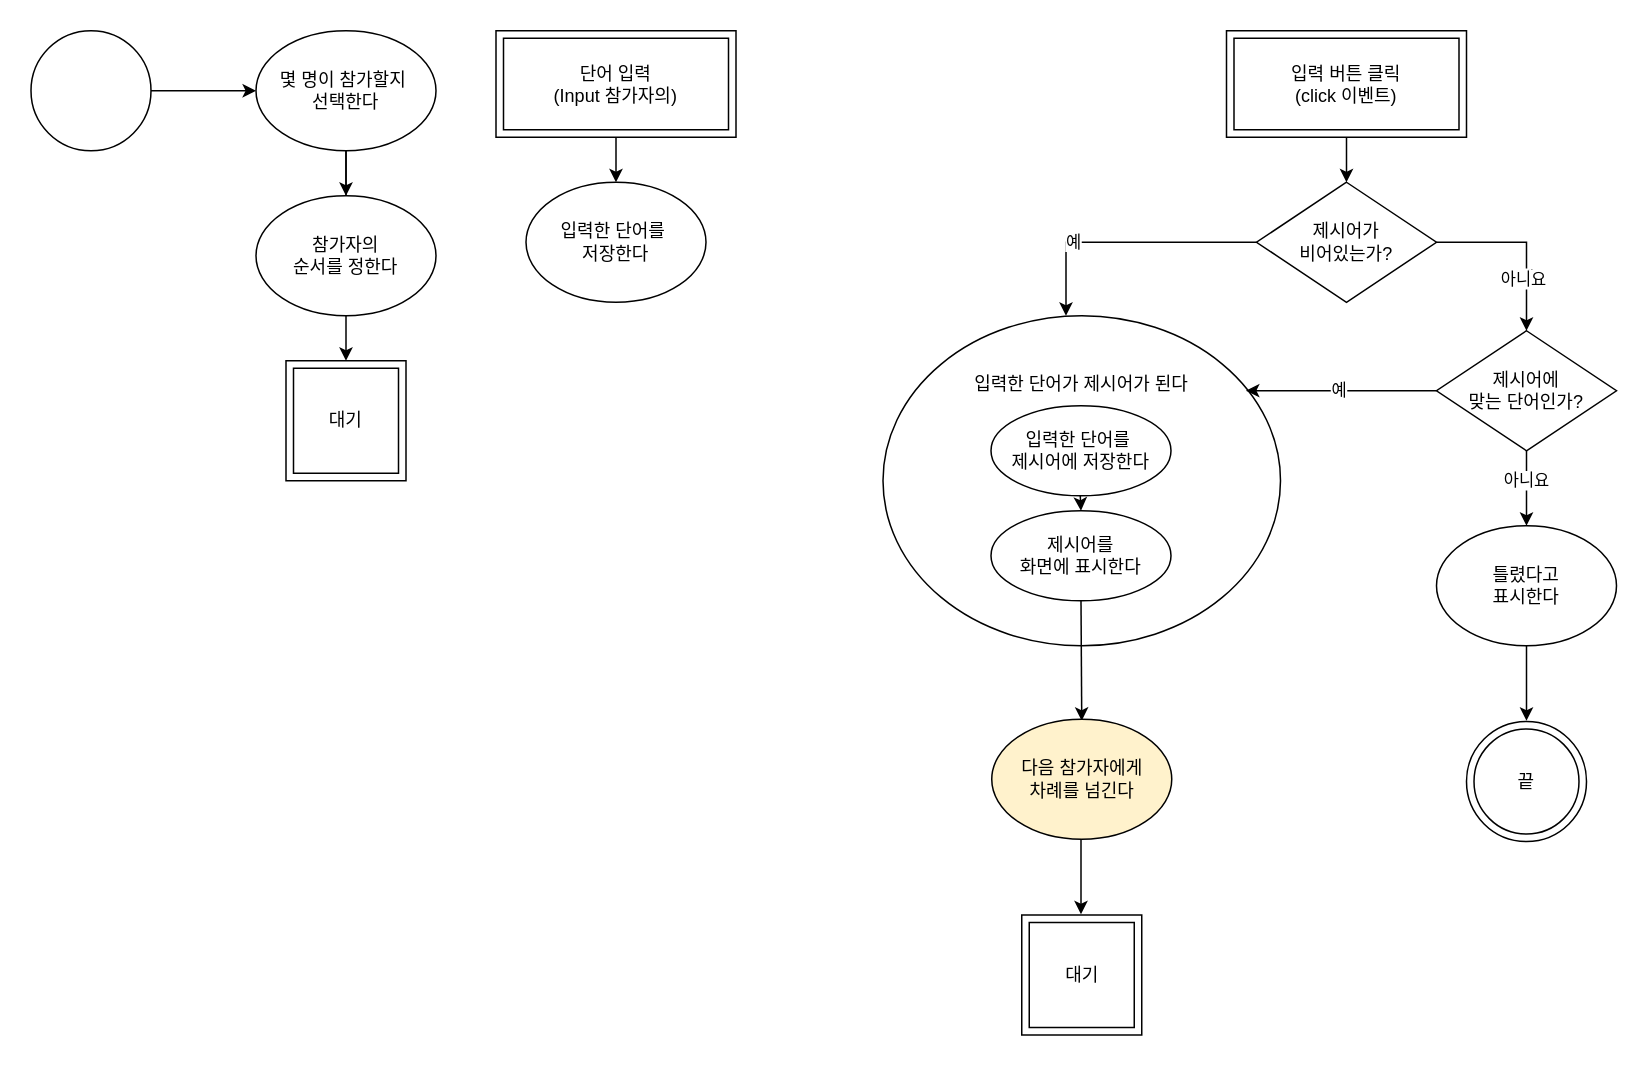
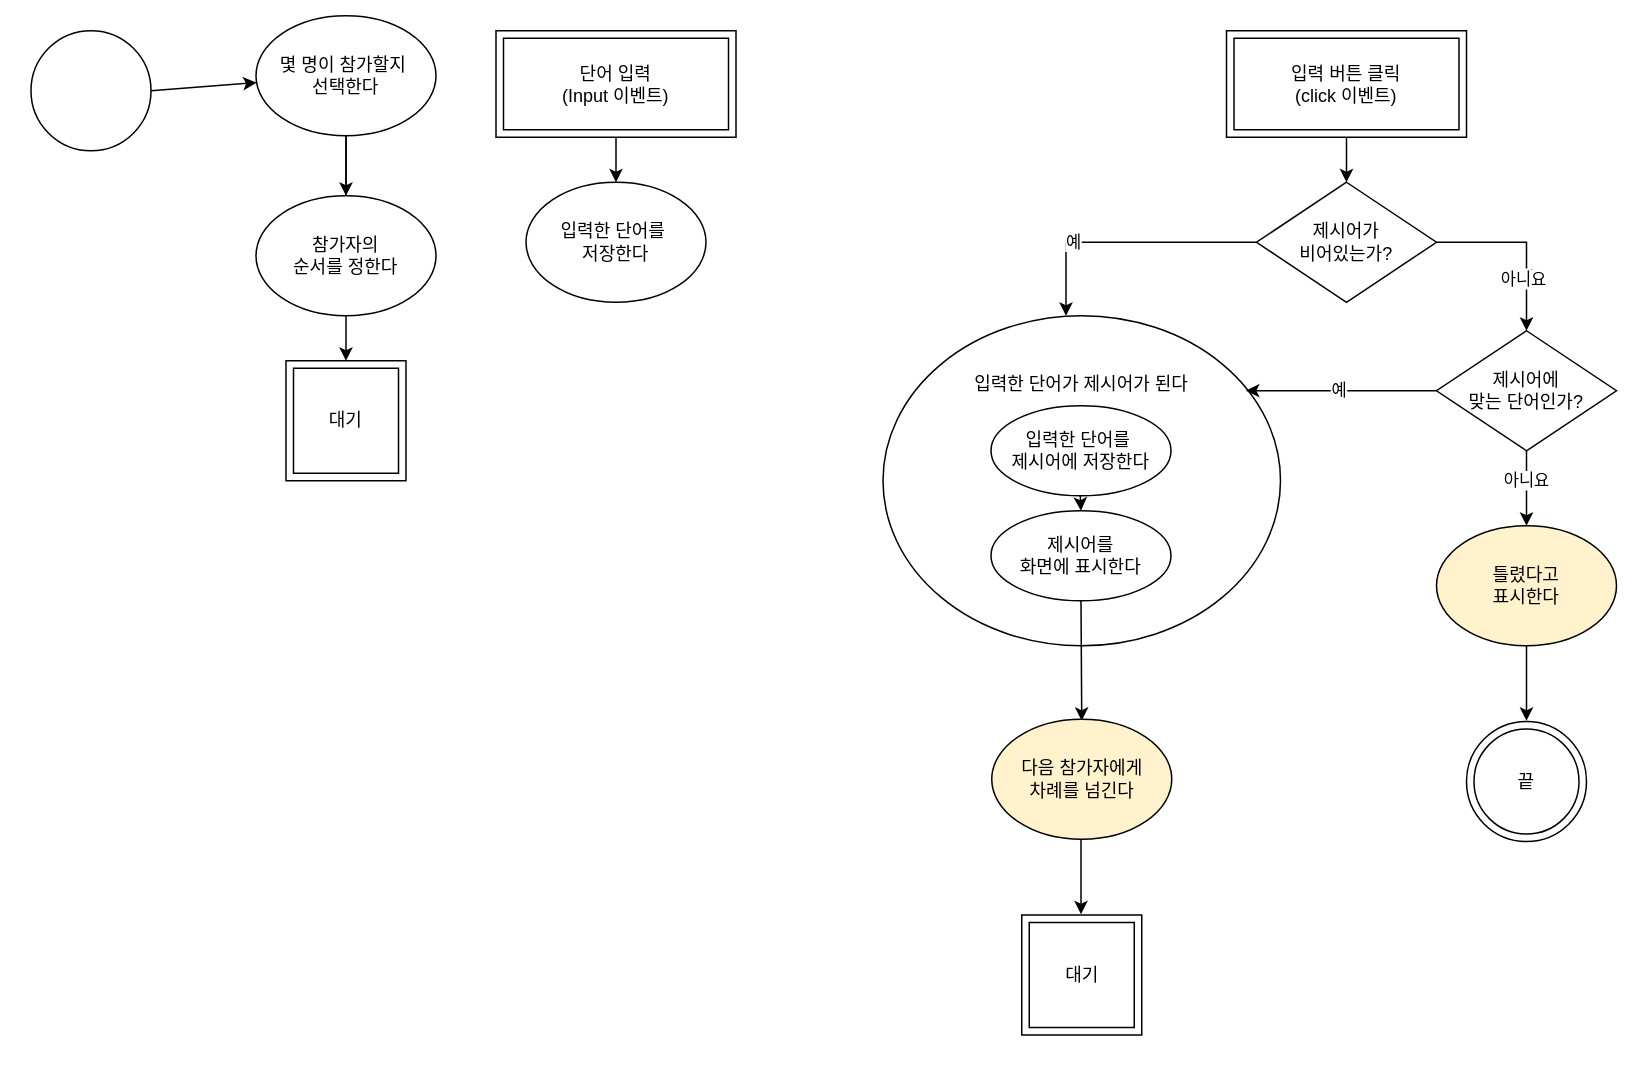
node "단어 입력 (Input 참가자의)": label "단어 입력 (Input 참가자의)" -> "단어 입력 (Input 이벤트)"
node "몇 명이 참가할지 선택한다": moved (346, 91) -> (346, 76)
node "틀렸다고 표시한다": fillcolor #ffffff -> #fff2cc
